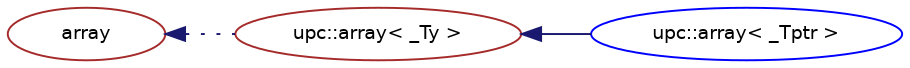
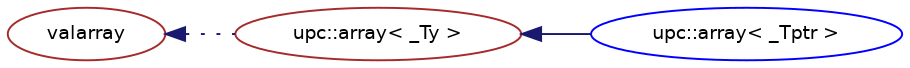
node "array": label "array" -> "valarray"
